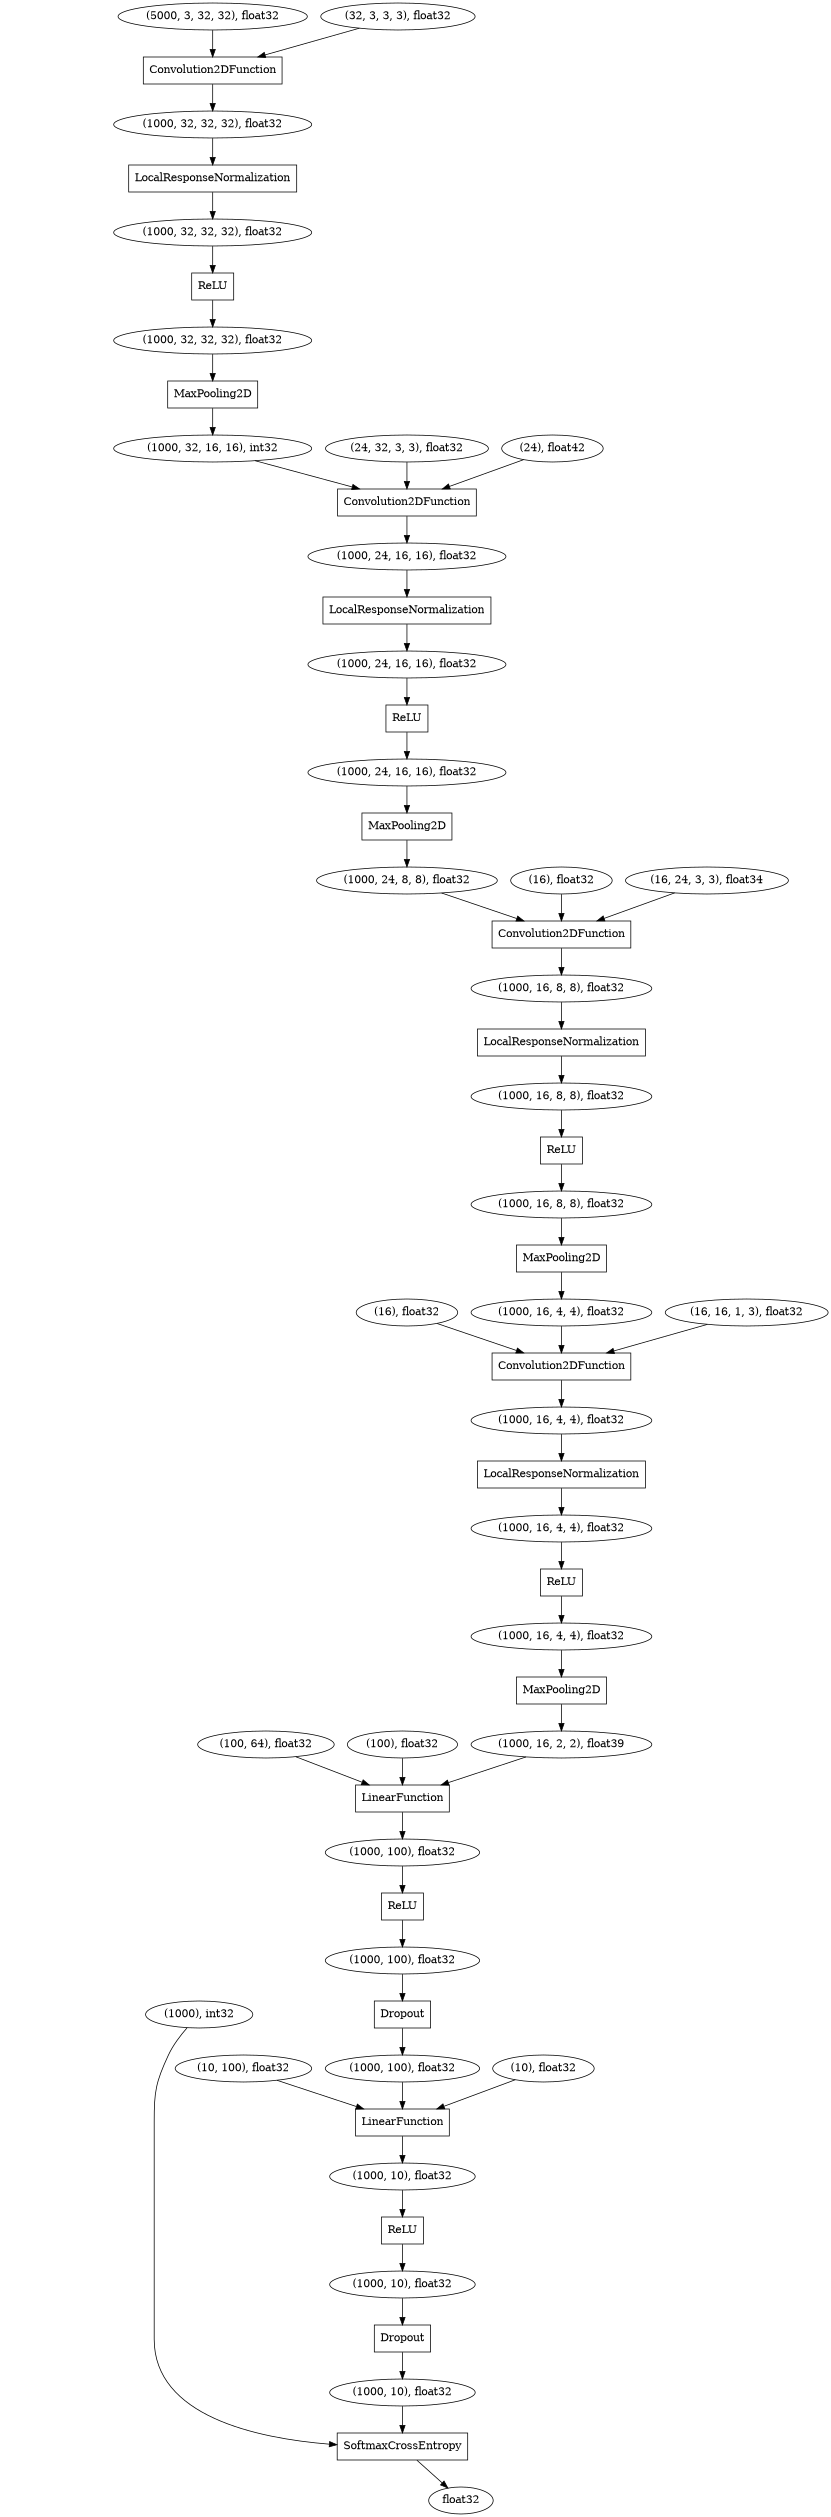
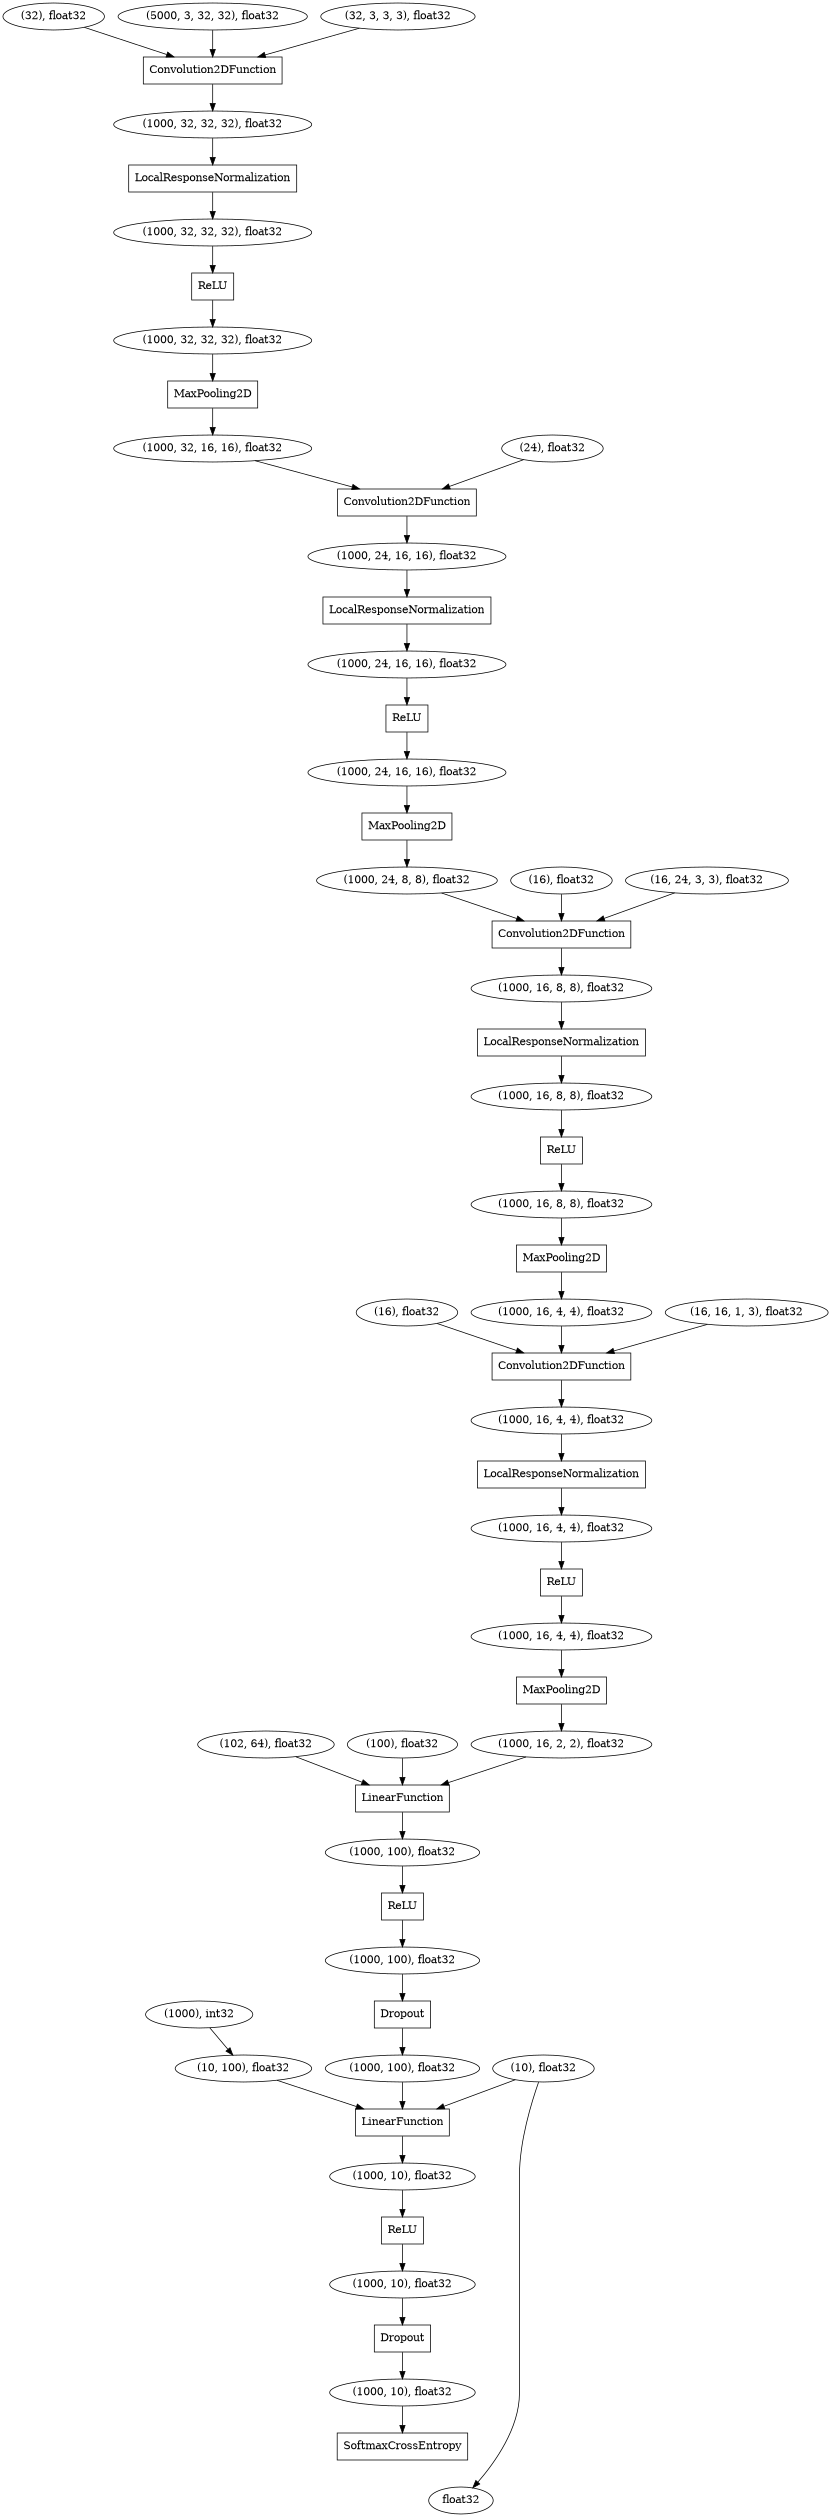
node "(32), float32": added
node "(1000, 32, 16, 16), int32": label "(1000, 32, 16, 16), int32" -> "(1000, 32, 16, 16), float32"
node "(24, 32, 3, 3), float32": removed
node "(24), float42": label "(24), float42" -> "(24), float32"
node "(16, 24, 3, 3), float34": label "(16, 24, 3, 3), float34" -> "(16, 24, 3, 3), float32"
node "(100, 64), float32": label "(100, 64), float32" -> "(102, 64), float32"
node "(1000, 16, 2, 2), float39": label "(1000, 16, 2, 2), float39" -> "(1000, 16, 2, 2), float32"
edge "(1000), int32" -> "SoftmaxCrossEntropy": now "(1000), int32" -> "(10, 100), float32"
edge "SoftmaxCrossEntropy" -> "float32": now "(10), float32" -> "float32"
